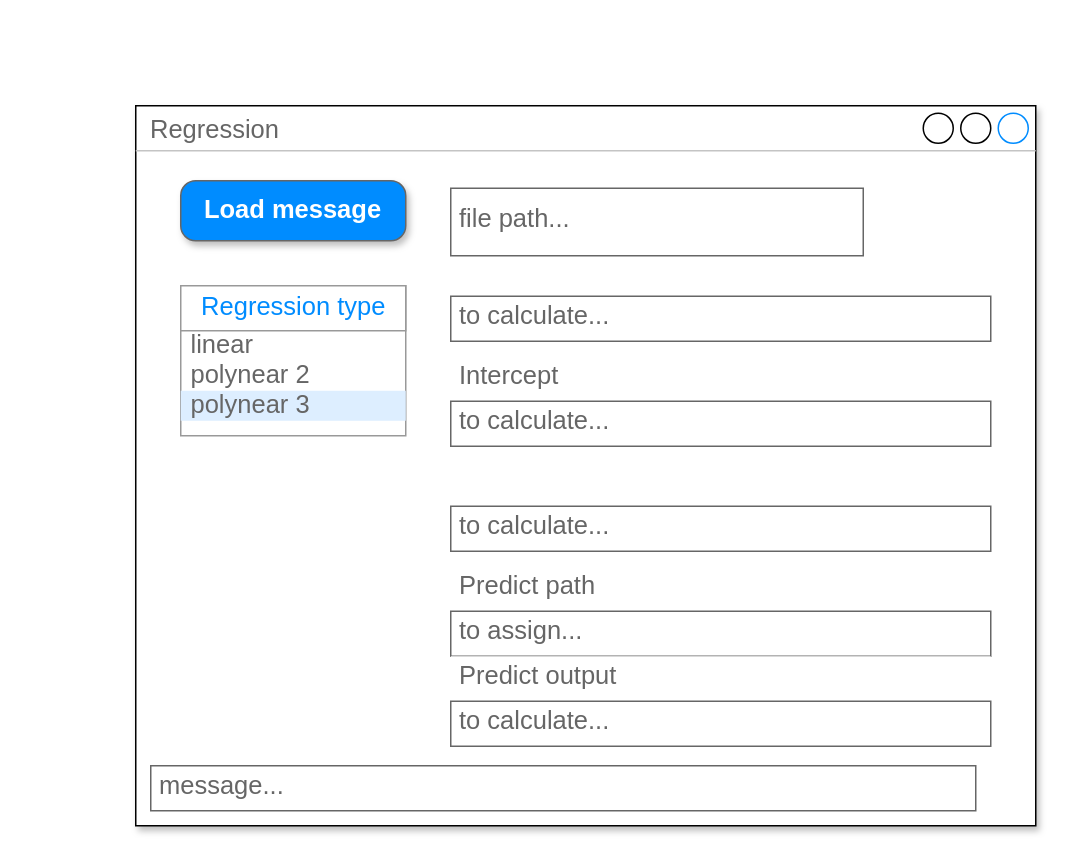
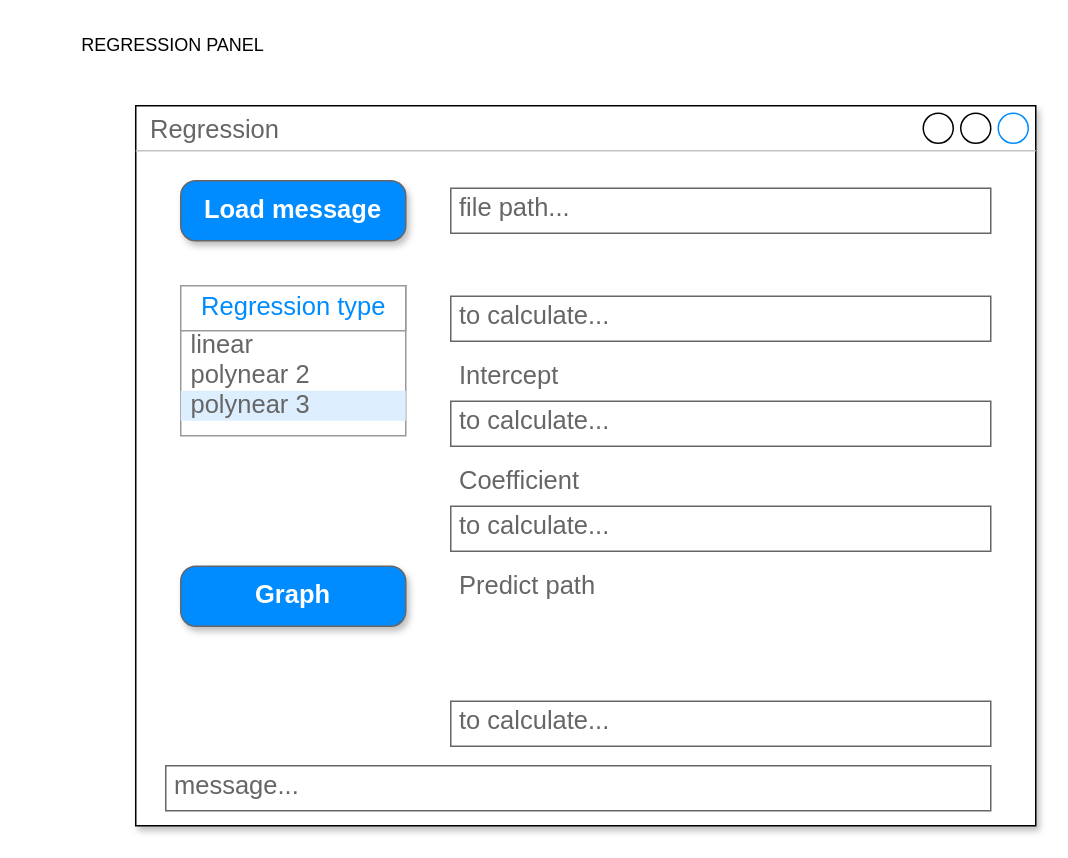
node "REGRESSION PANEL": added
node "file path...": size 413x68 -> 540x45
node "Coefficient": added
node "Graph": added
node "to assign...": removed
node "Predict output": removed
node "message...": moved (563, 788) -> (578, 788)
